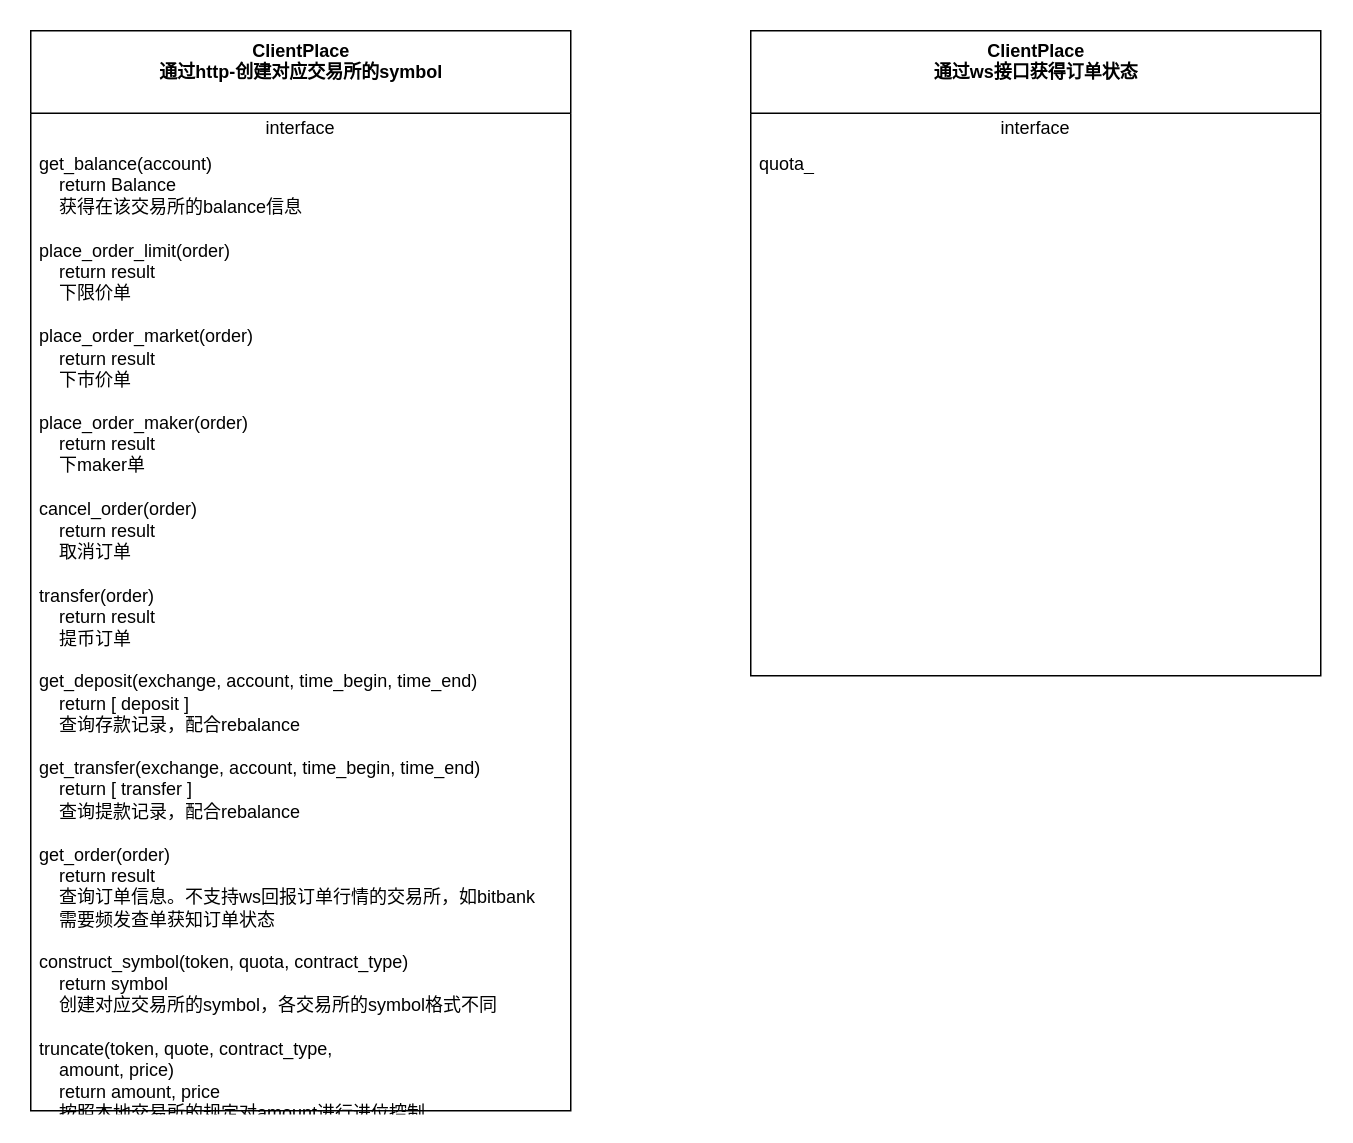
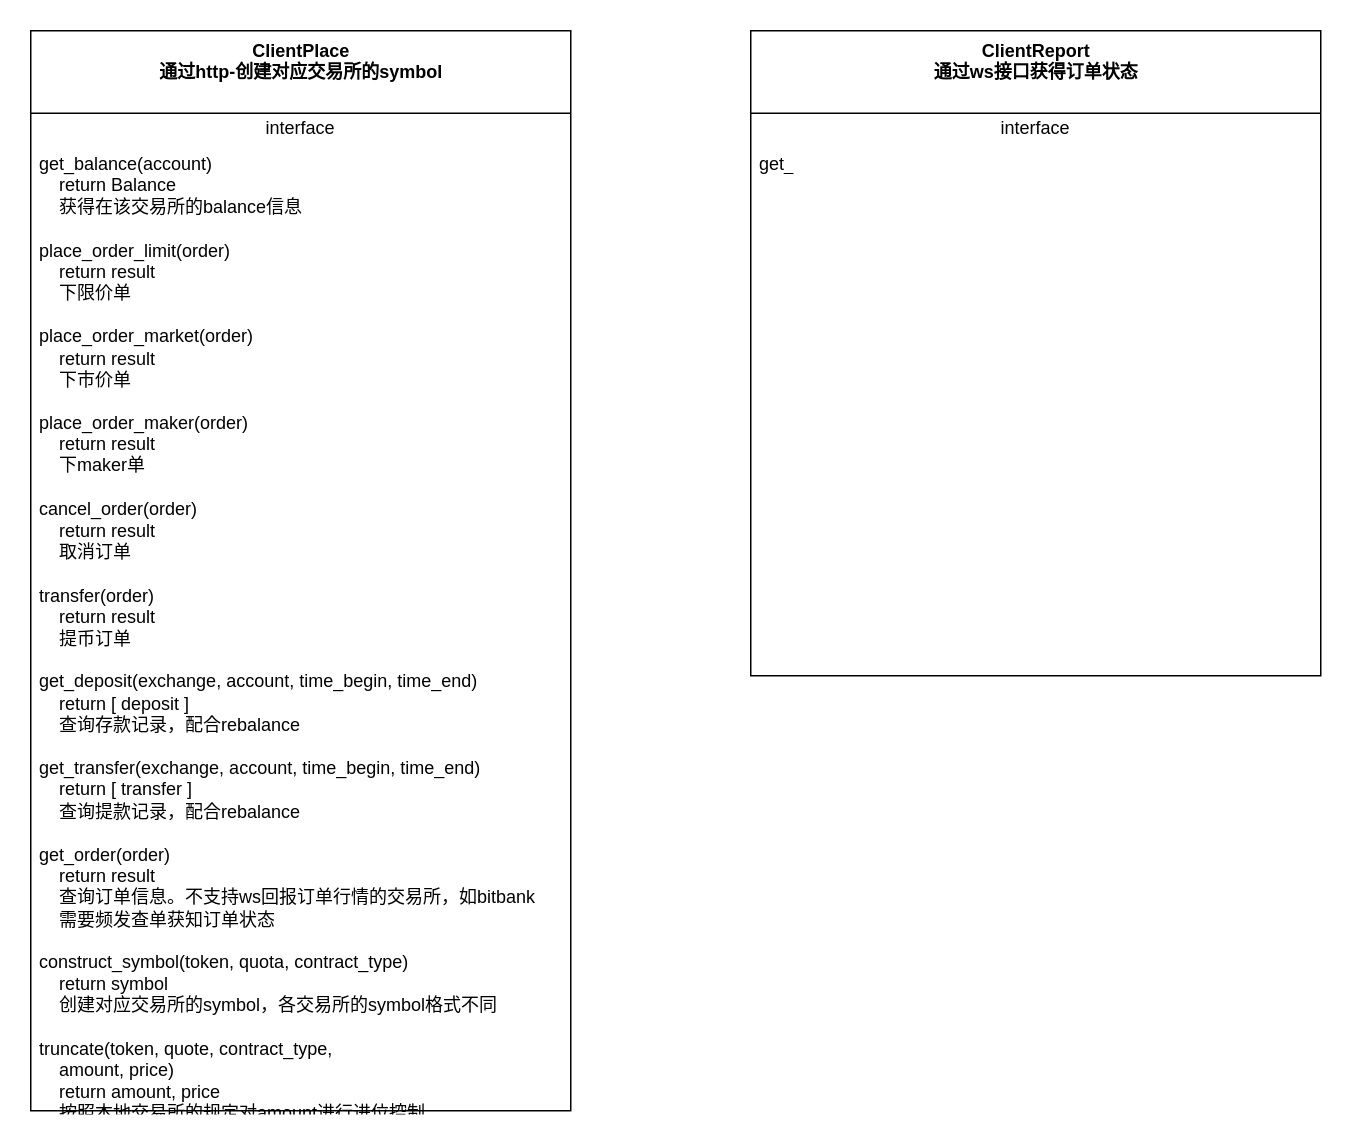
node "ClientPlace 通过ws接口获得订单状态": label "ClientPlace 通过ws接口获得订单状态" -> "ClientReport 通过ws接口获得订单状态"
node "quota_": label "quota_" -> "get_"
